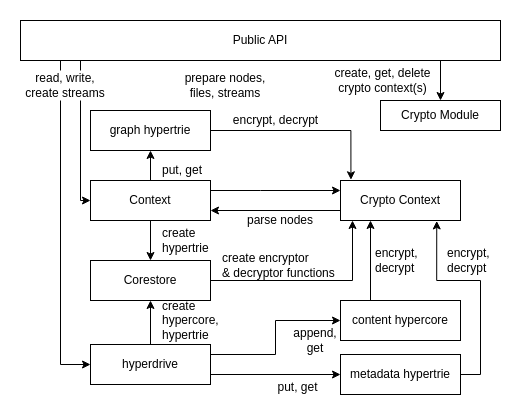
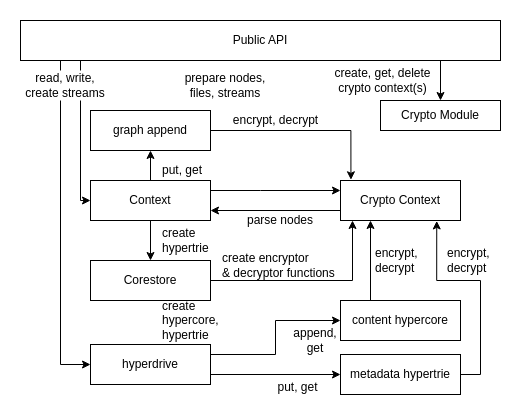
node "graph hypertrie": label "graph hypertrie" -> "graph append"
edge "hyperdrive" -> "Corestore": removed
